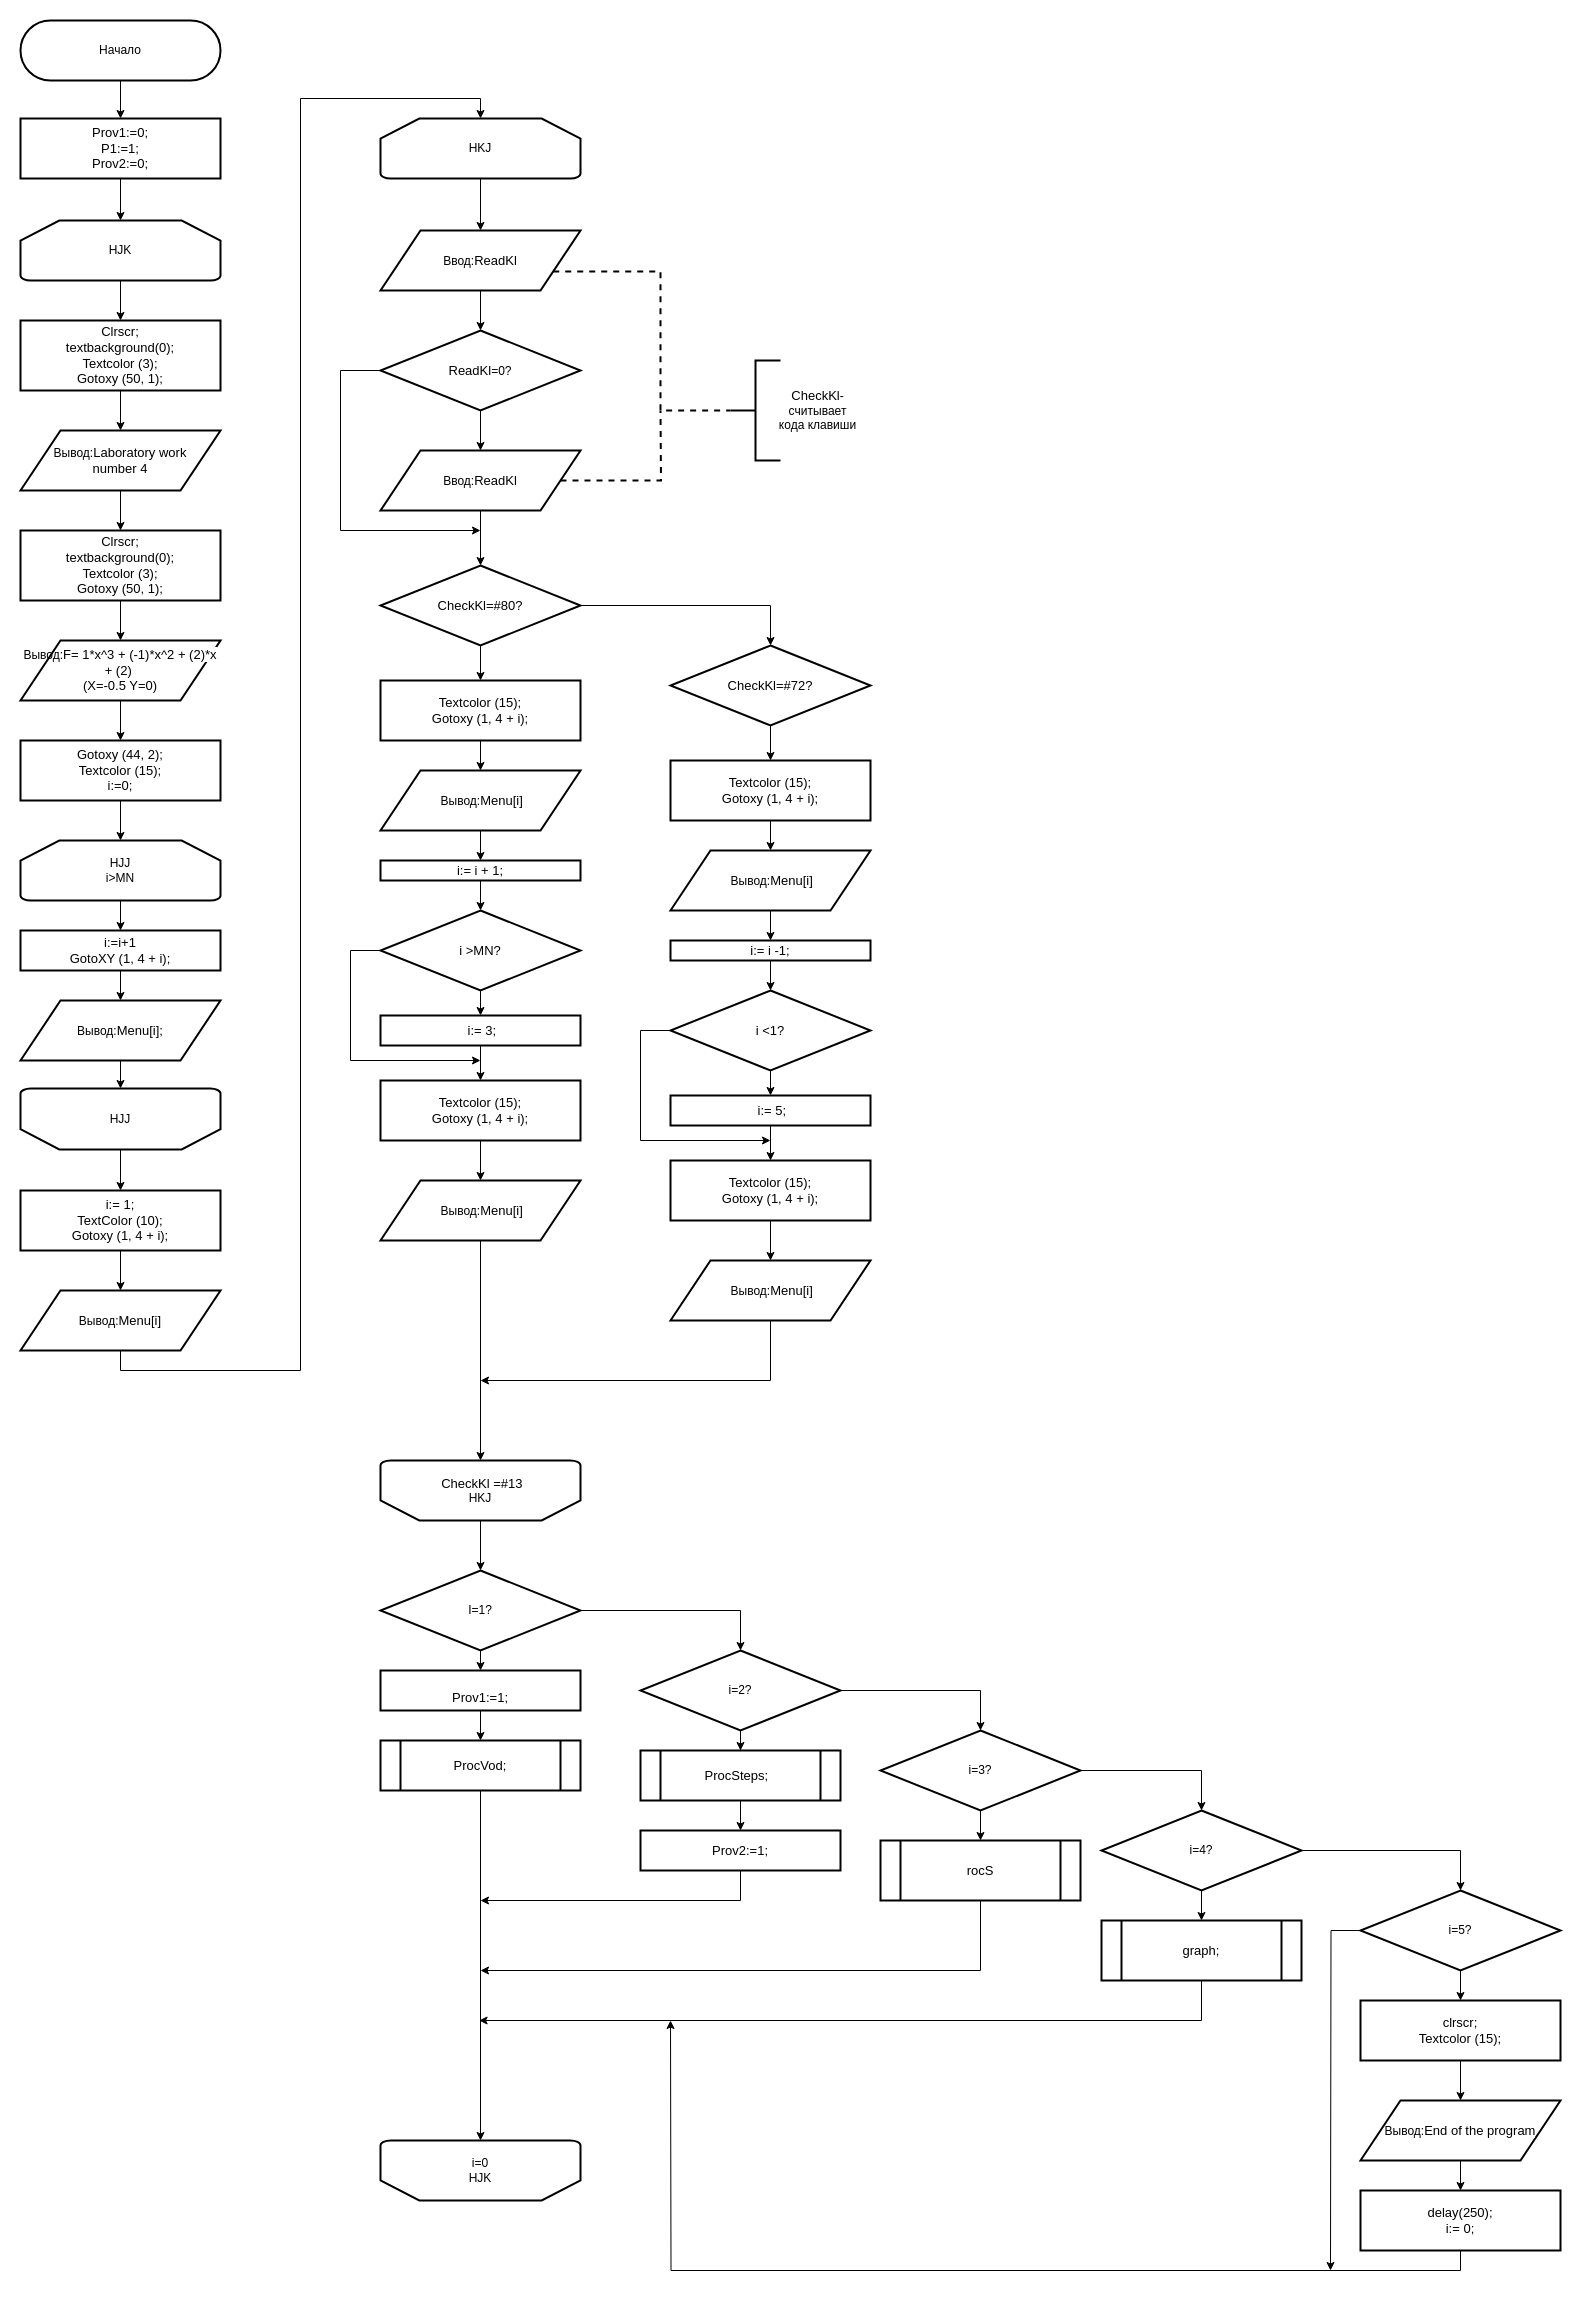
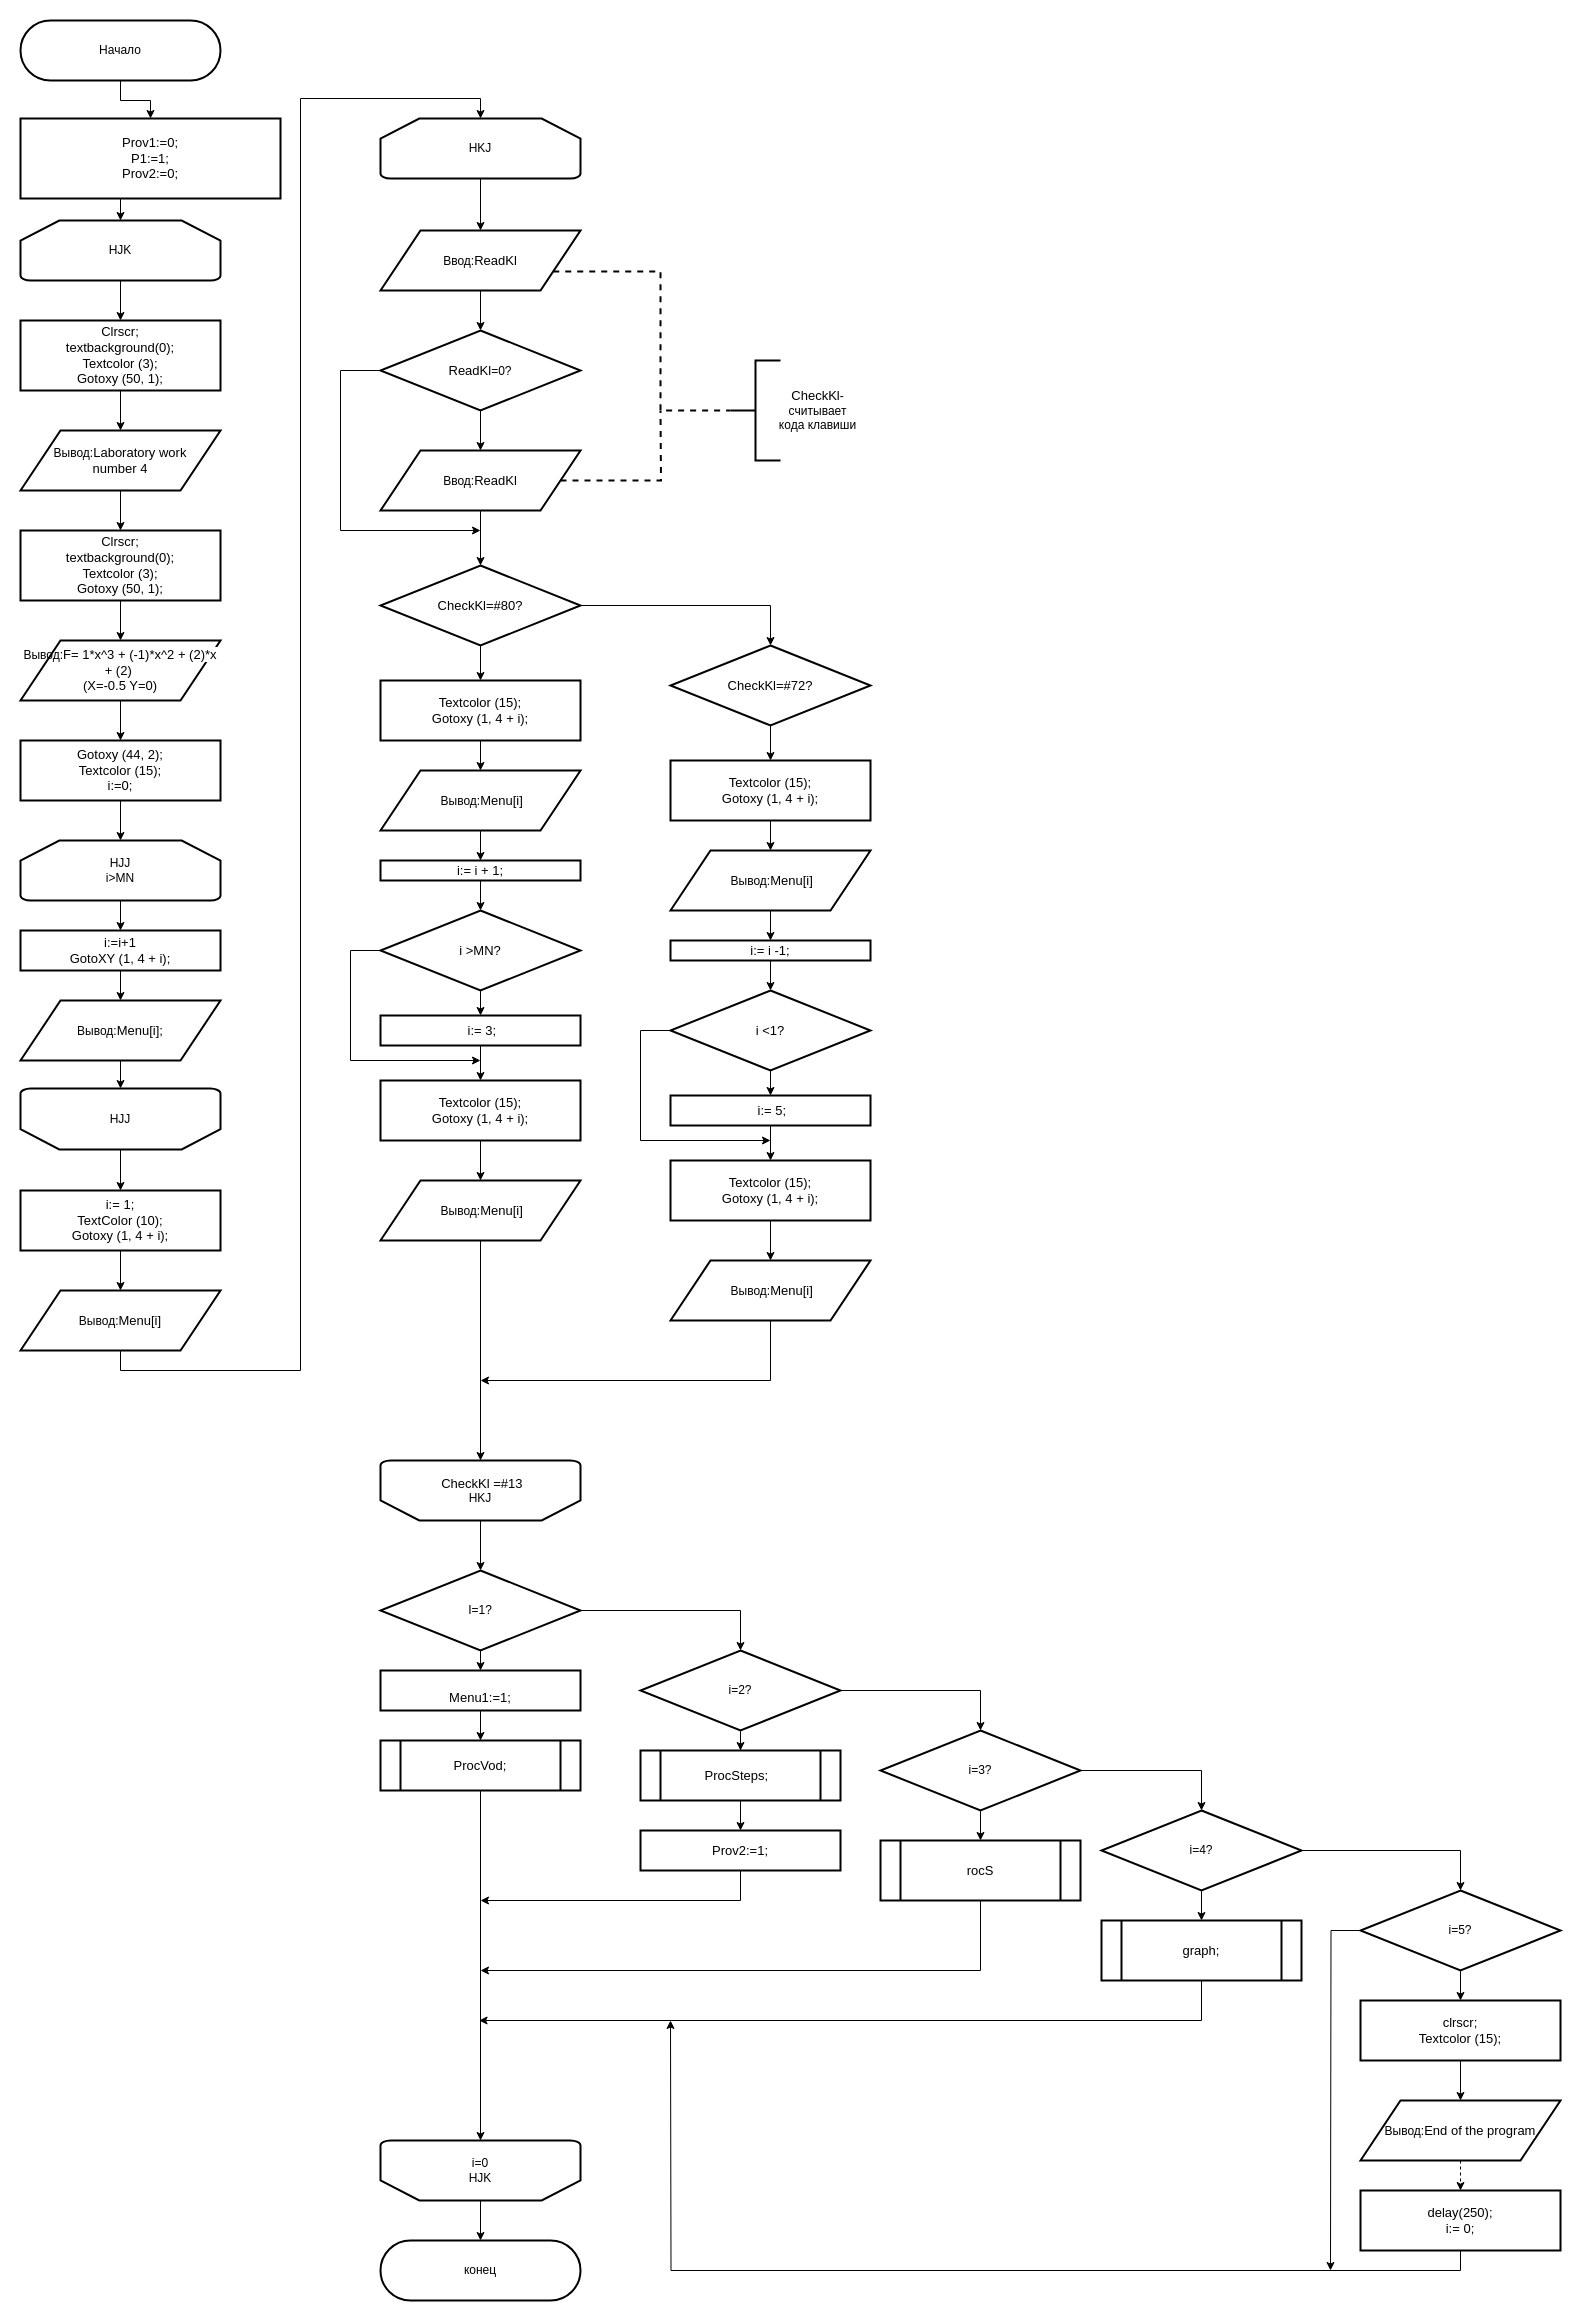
node "Prov1:=0;P1:=1;Prov2:=0;": size 200x60 -> 260x80
node "Prov1:=1;": label "Prov1:=1;" -> "Menu1:=1;"
edge "Вывод:End of the program" -> "delay(250);i:= 0;": style solid -> dashed
edge "i=0 HJK" -> "конец": added
node "конец": added
